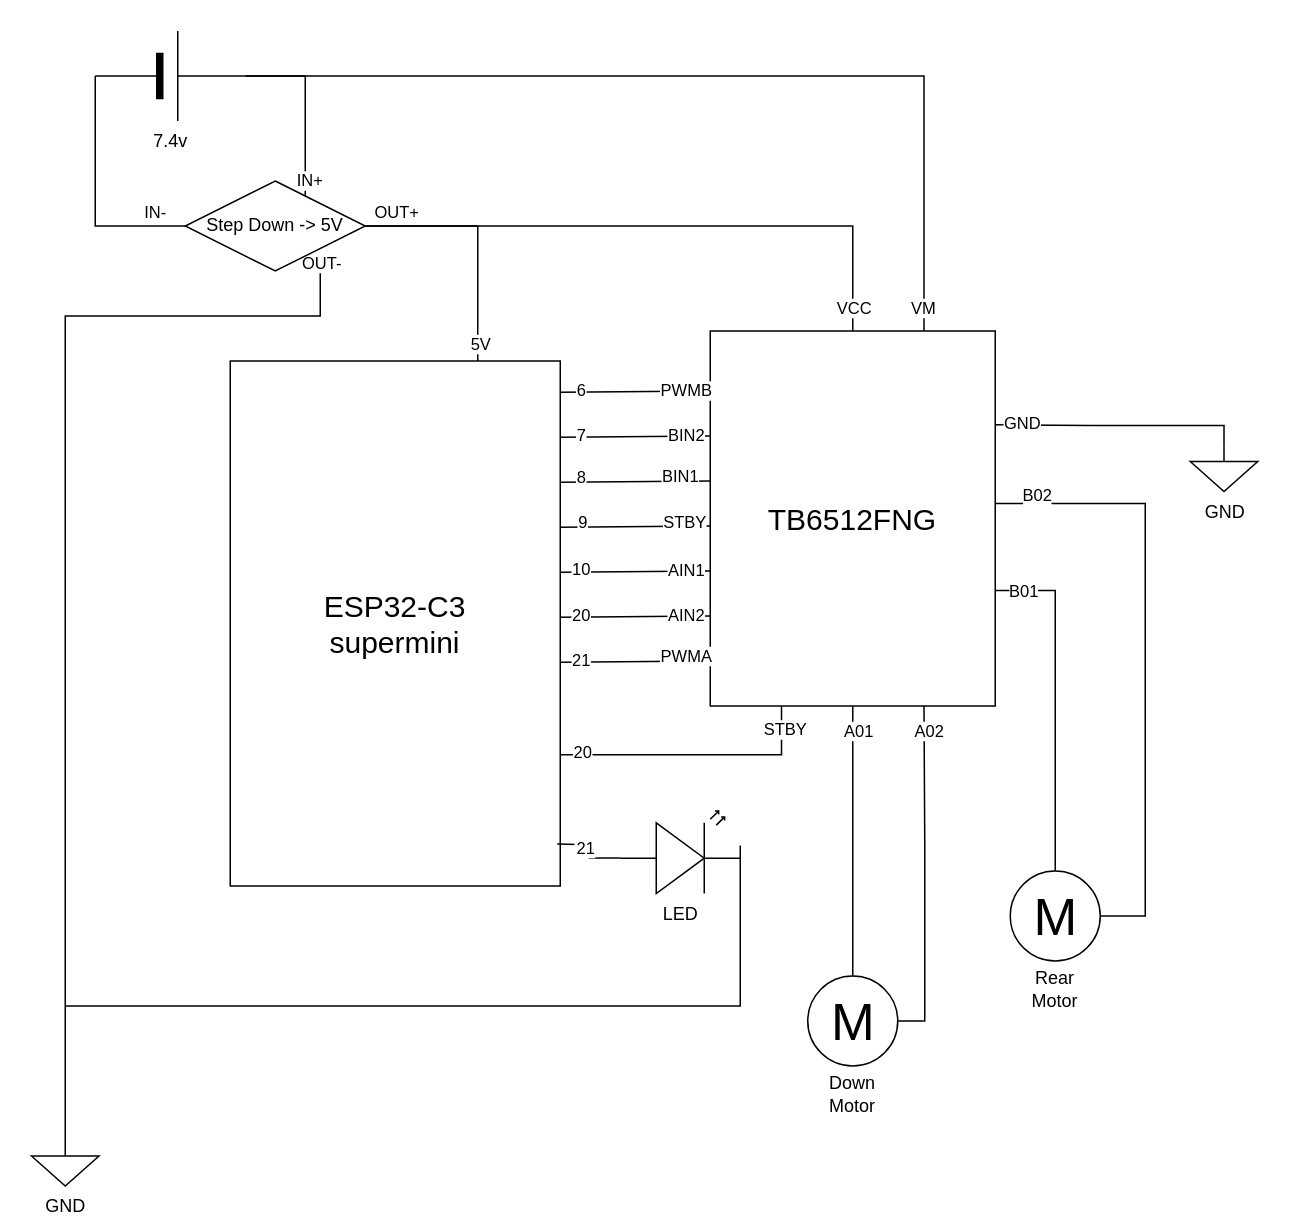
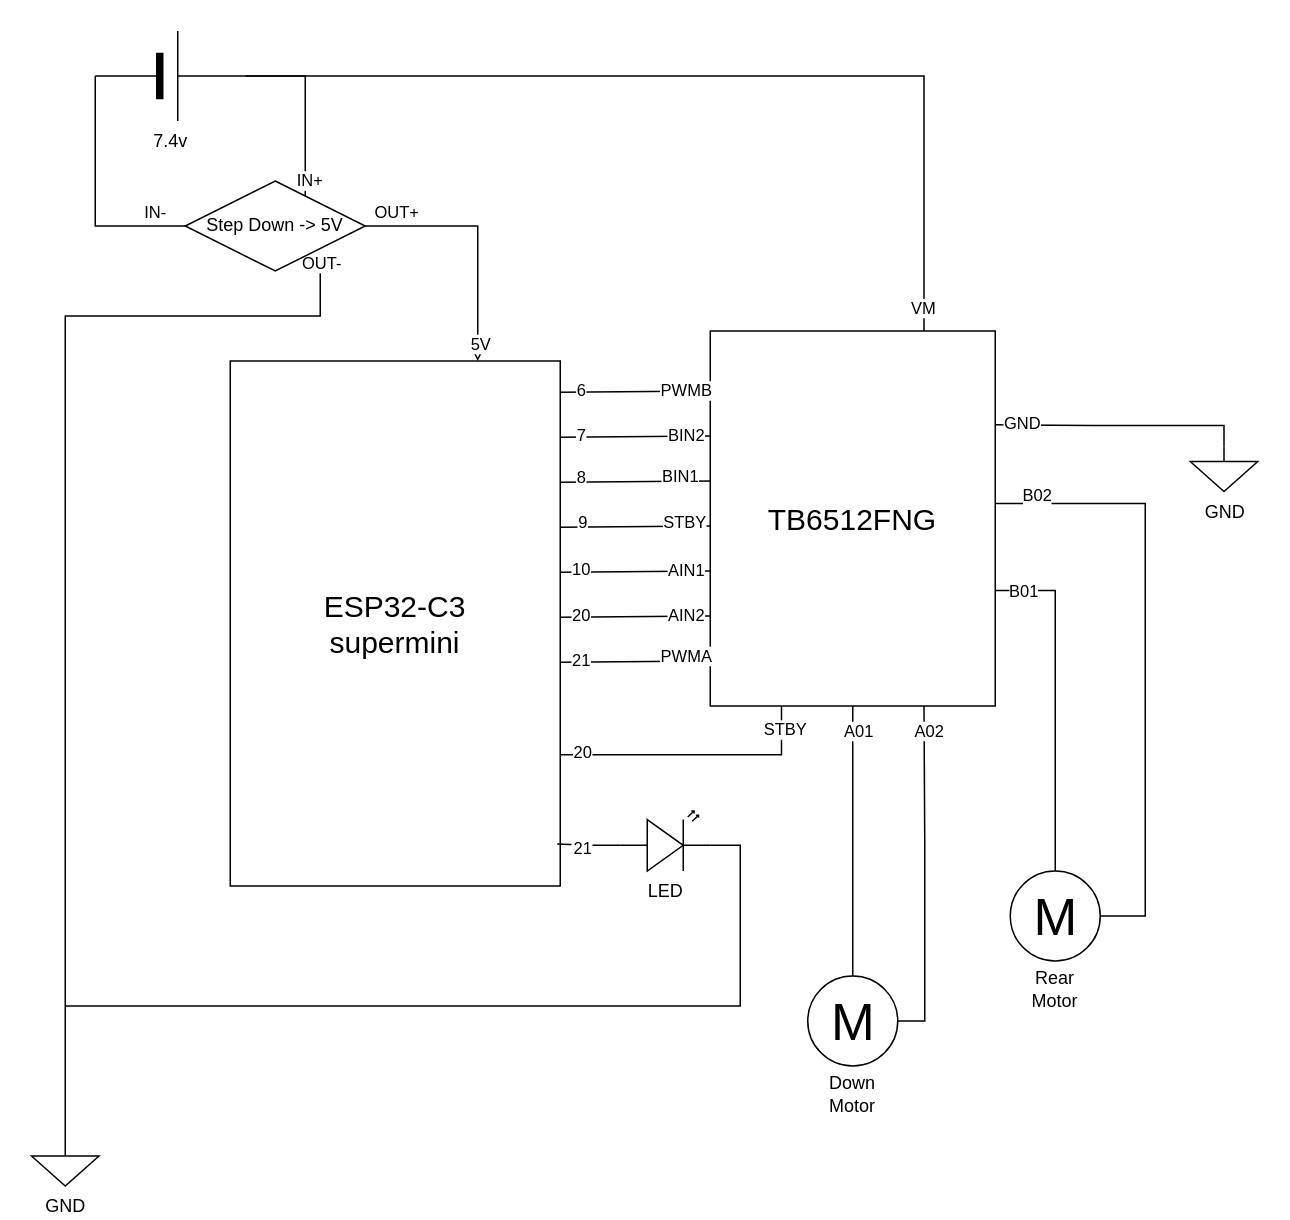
edge "Step Down -> 5V" -- "TB6512FNG": removed, label "VCC"
edge "Step Down -> 5V" -- "ESP32-C3 supermini": arrowhead none -> block
node "LED": size 120x83 -> 90x60
